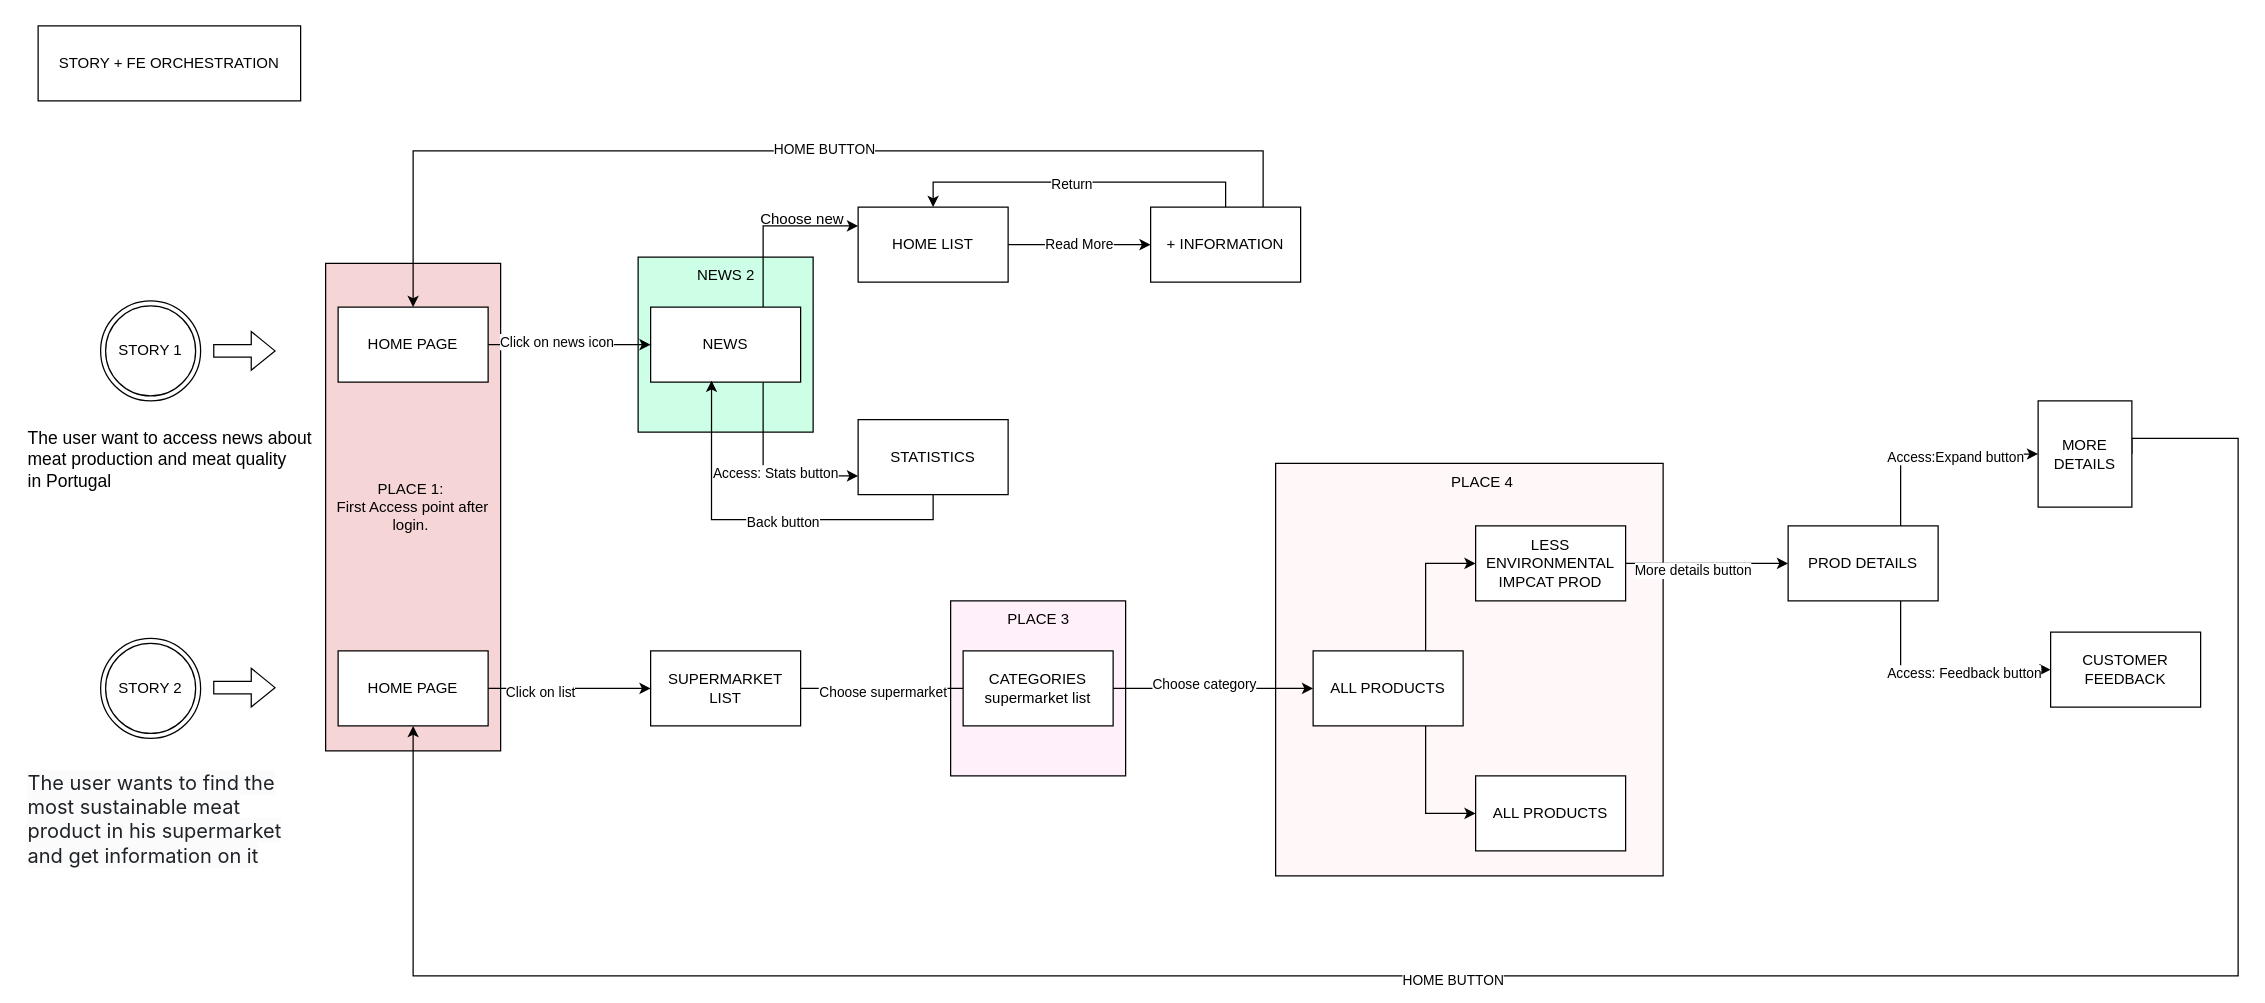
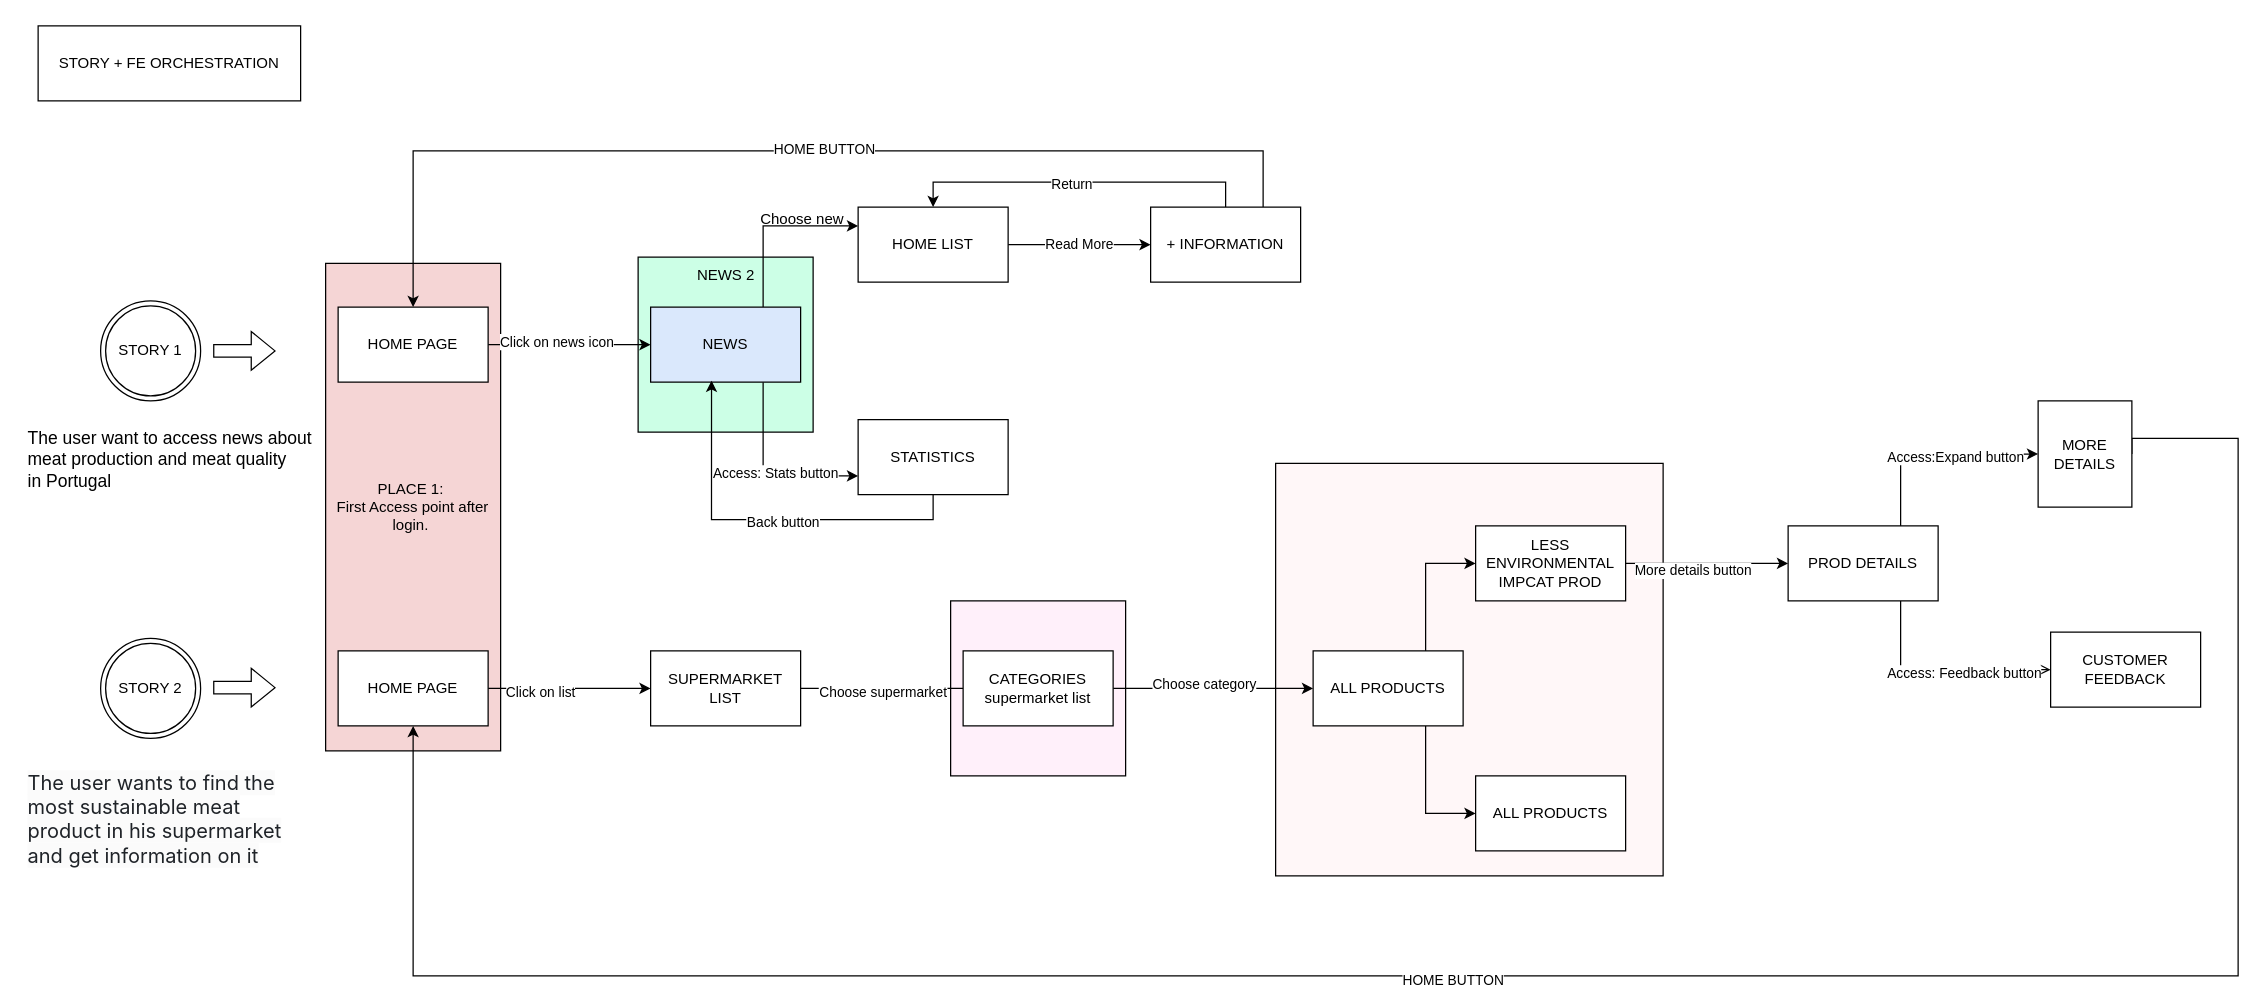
node "NEWS": fillcolor #ffffff -> #dae8fc
node "PLACE 4": removed
node "PLACE 3": removed
edge "PROD DETAILS" -> "CUSTOMER FEEDBACK": arrowhead classic -> open
